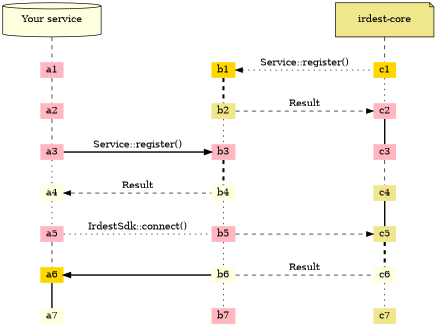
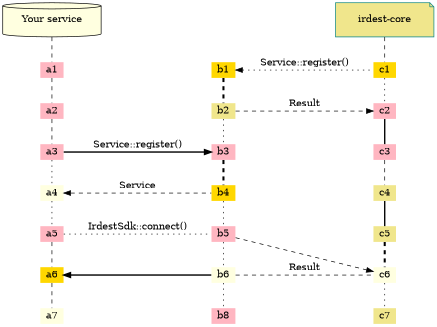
node "irdest-core": color black -> teal
edge "b4" -> "a4": label "Result" -> "Service"
node "b4": fillcolor lightyellow -> gold
edge "b5" -> "c5": now "b5" -> "c6"
edge "a6" -- "a7": style bold -> dashed
node "b7": label "b7" -> "b8"
